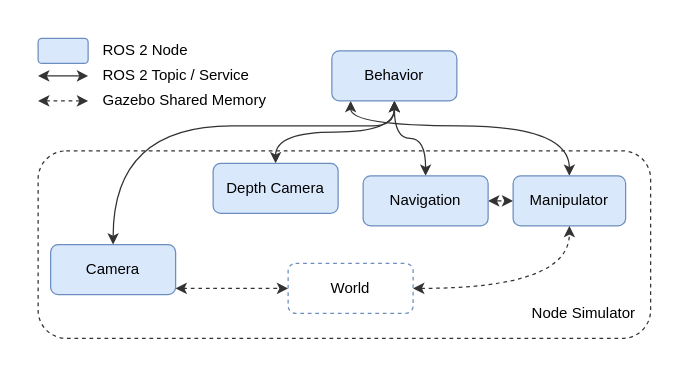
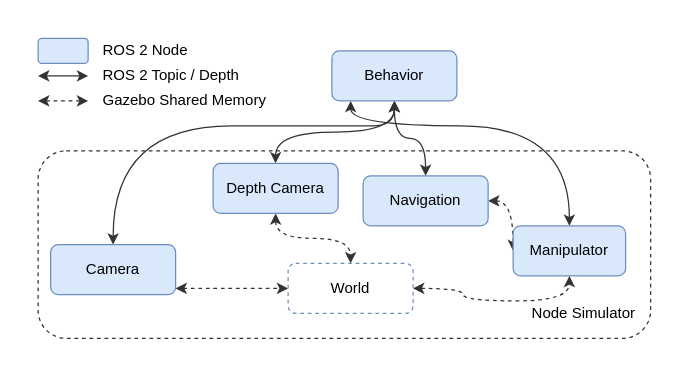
node "ROS 2 Topic / Service": label "ROS 2 Topic / Service" -> "ROS 2 Topic / Depth"
node "Manipulator": moved (569, 201) -> (569, 251)
edge "Depth Camera" -- "World": added
